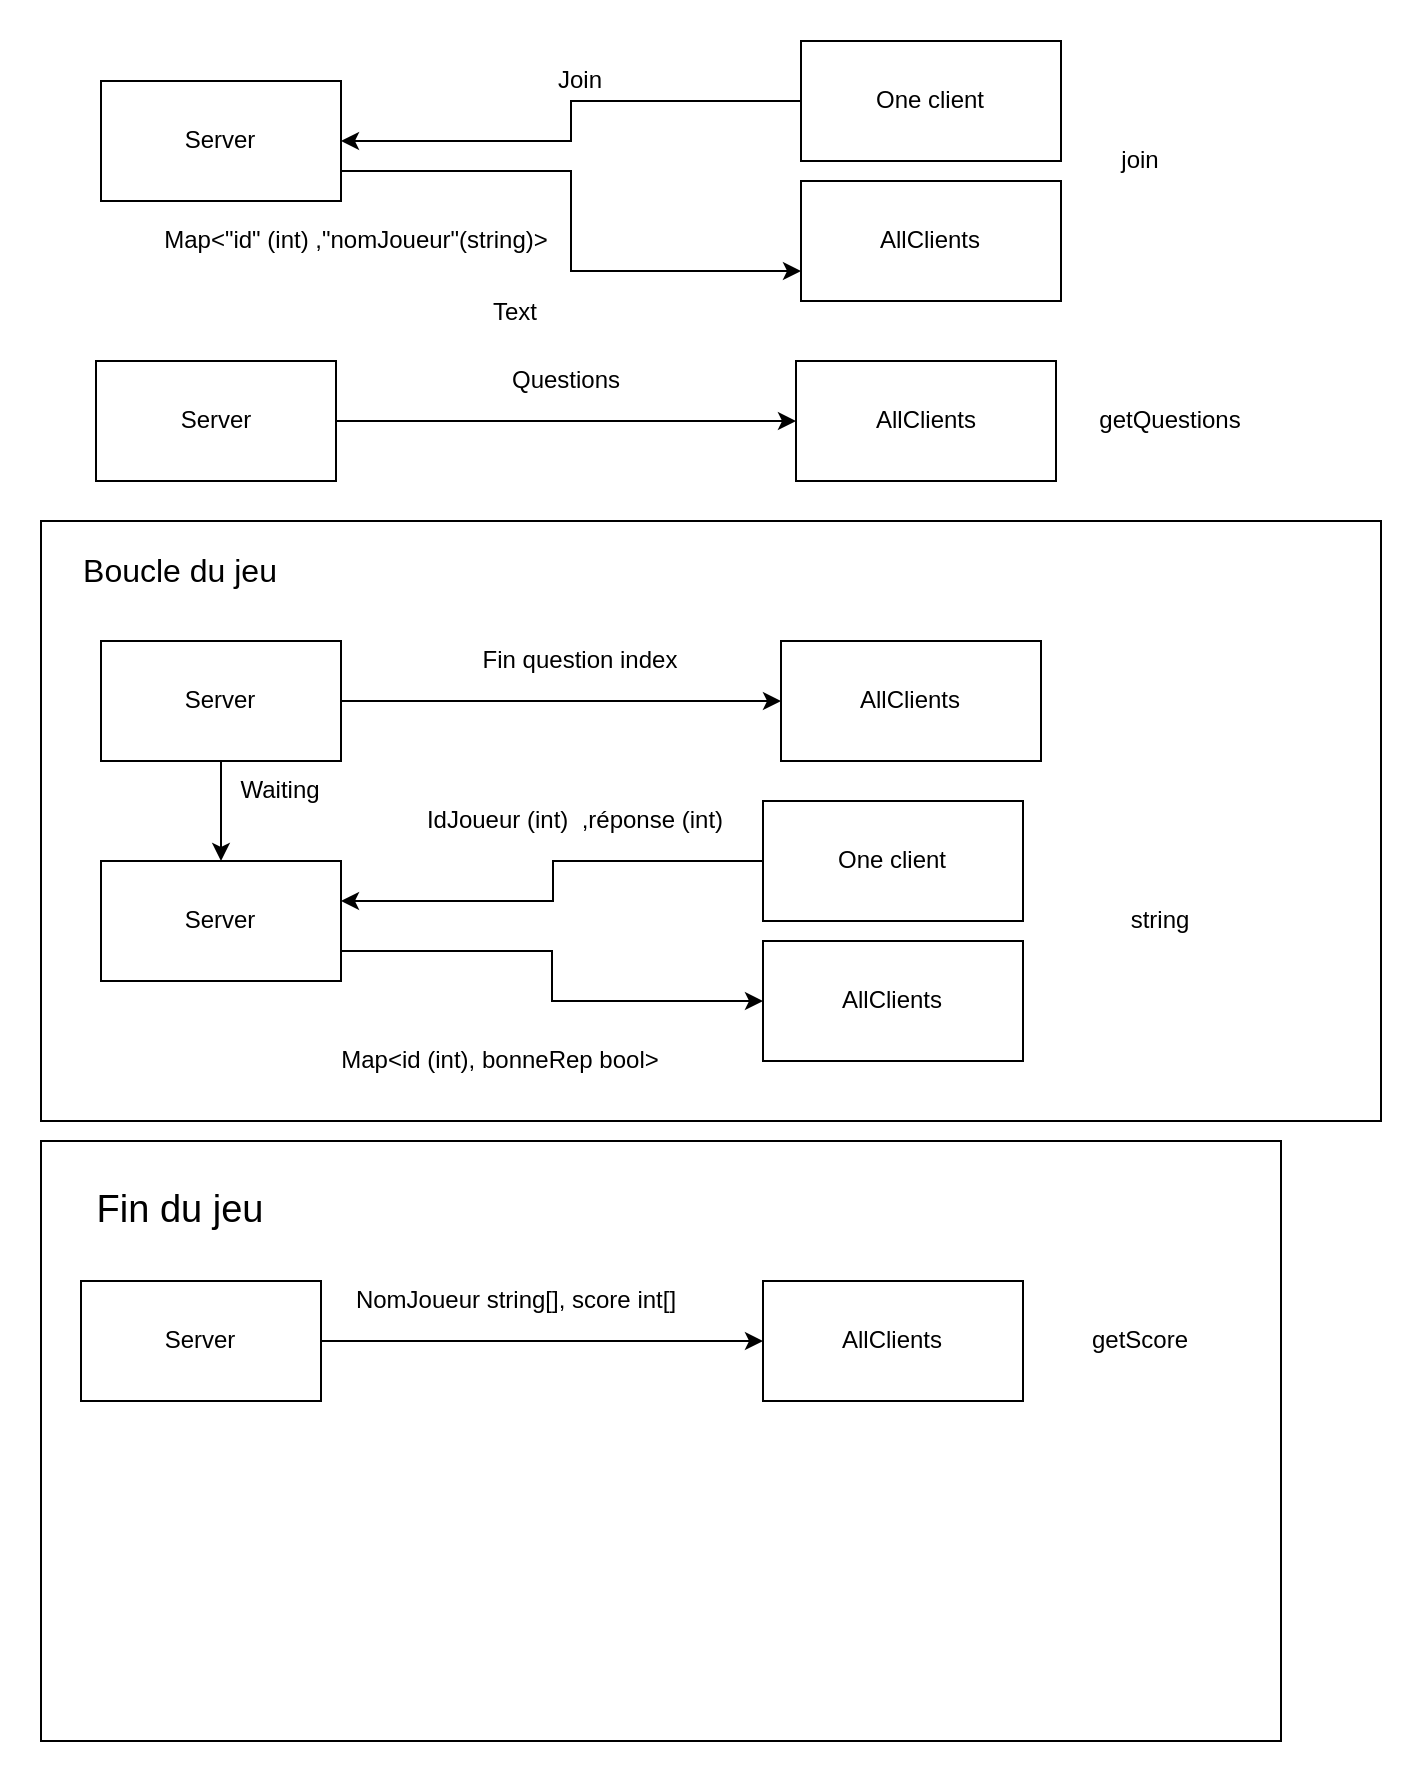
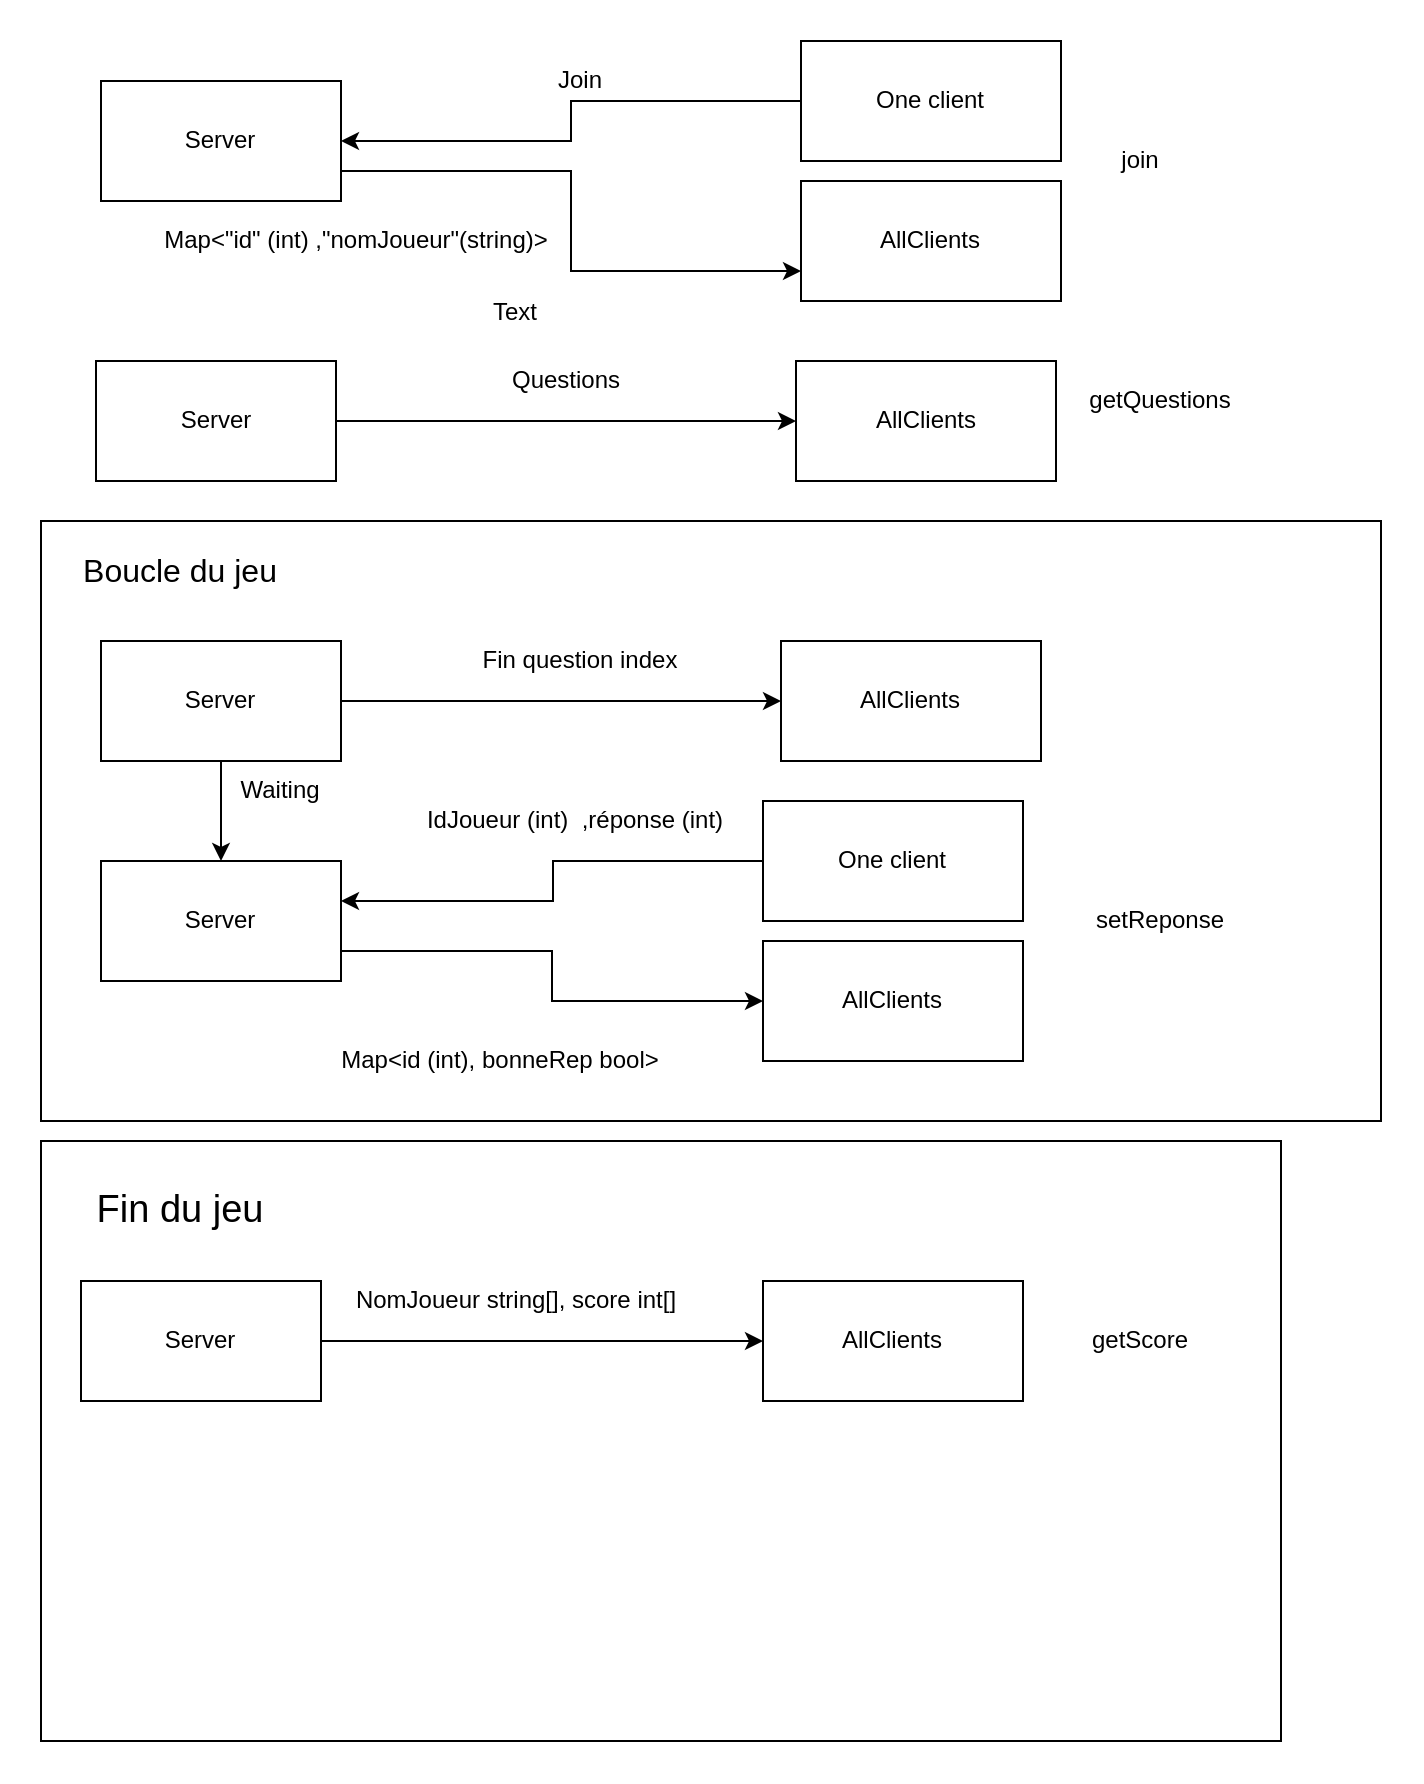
node "getQuestions": moved (1171, 421) -> (1161, 401)
node "string": label "string" -> "setReponse"
